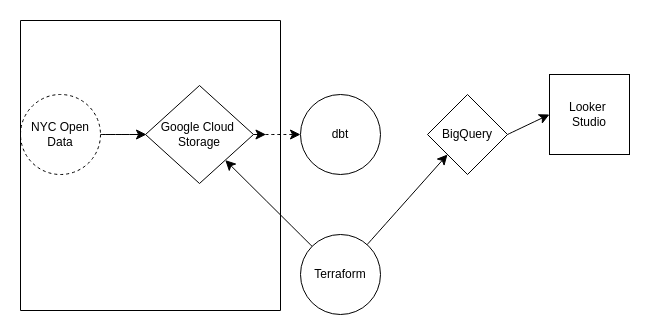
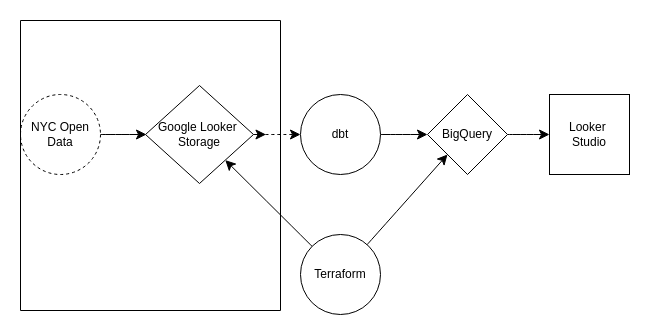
node "Looker Studio": moved (590, 115) -> (590, 135)
node "Google Cloud Storage": label "Google Cloud Storage" -> "Google Looker Storage"
edge "dbt" -> "BigQuery": added
